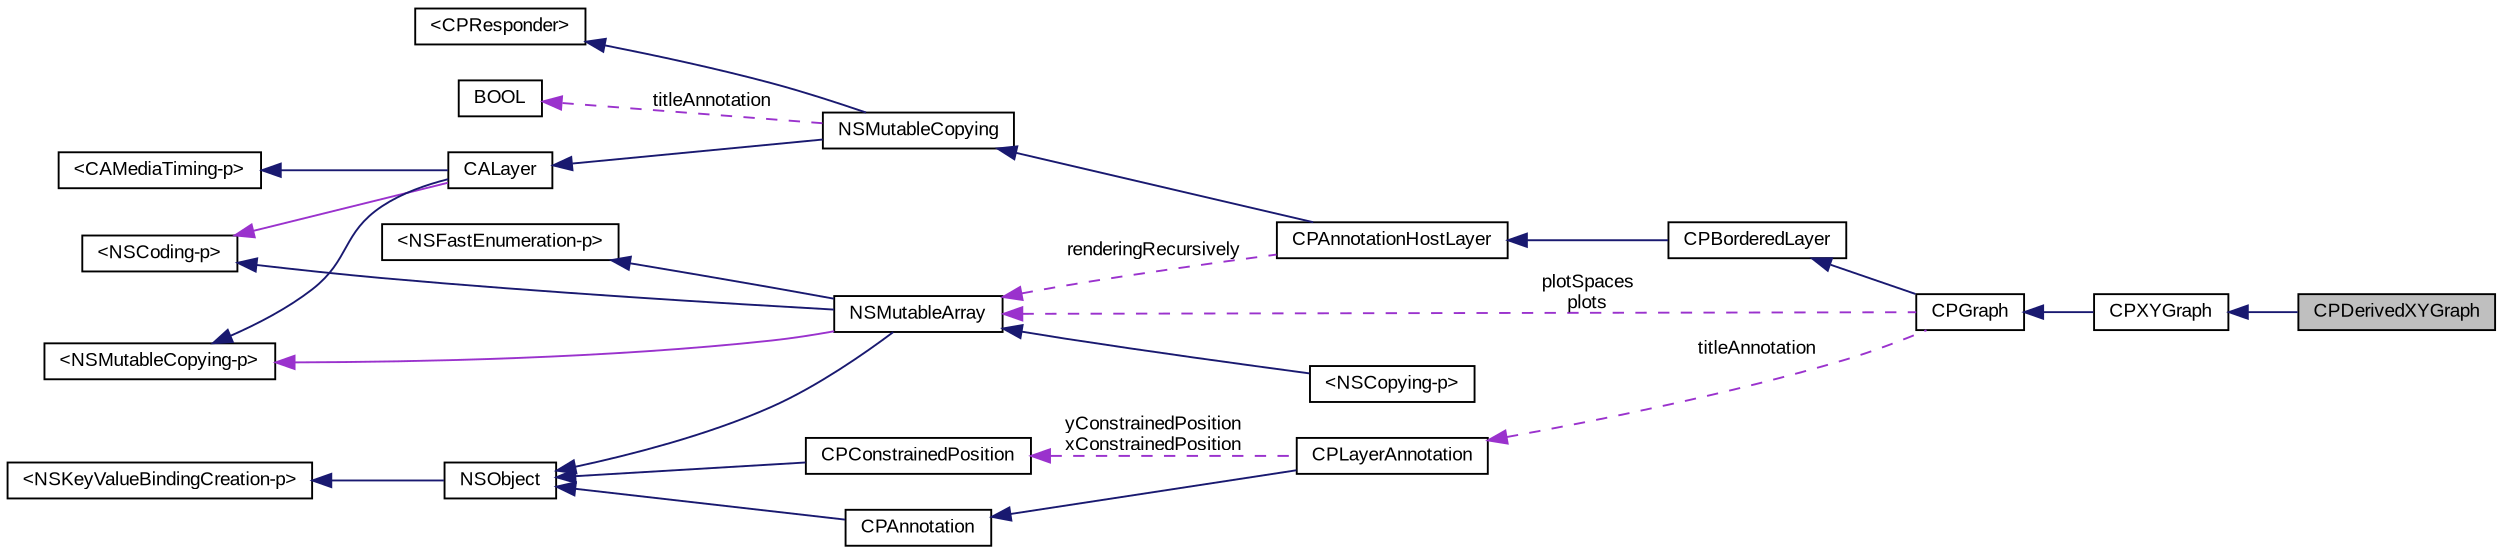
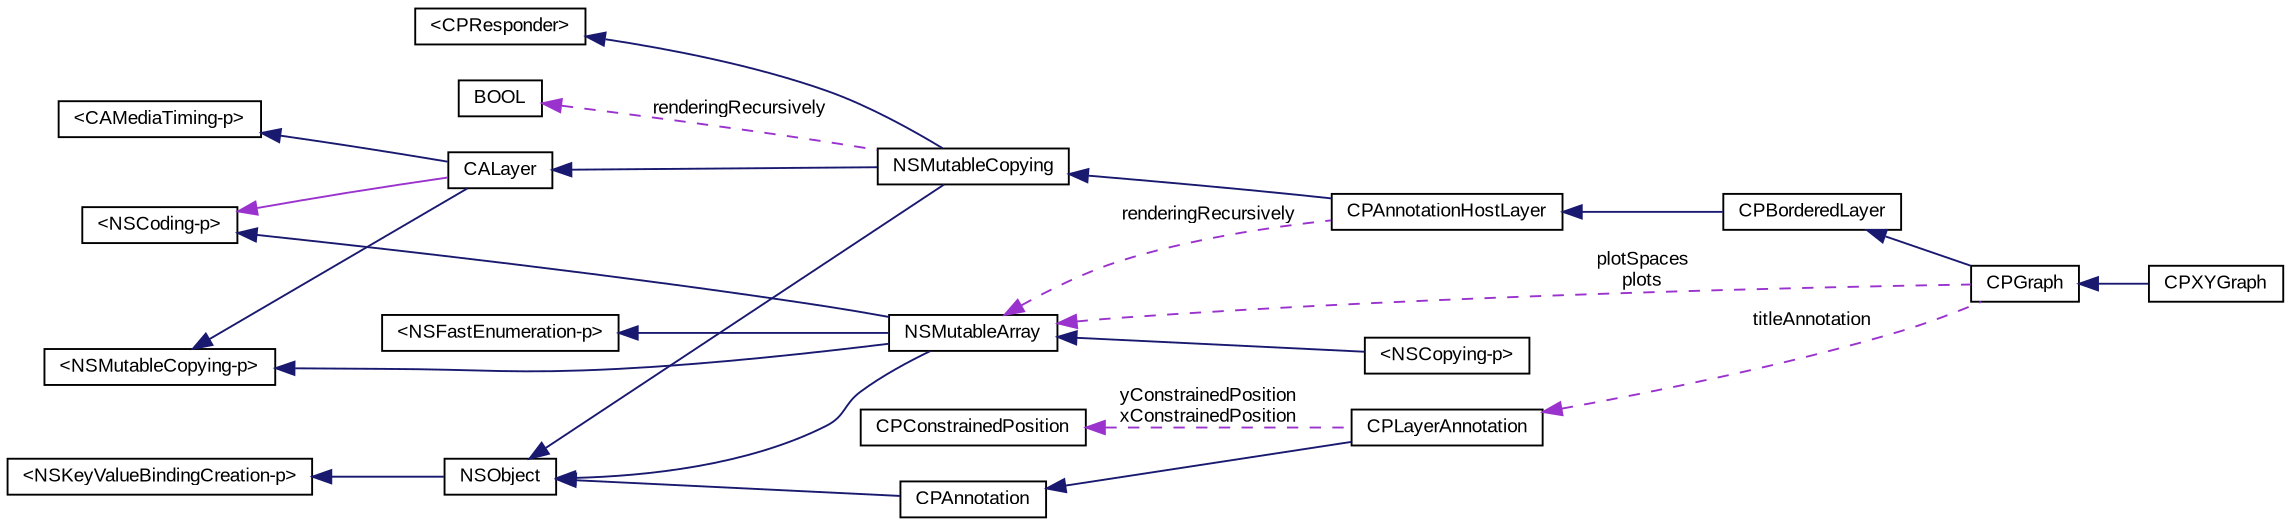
edge "NSMutableCopying" -> "BOOL": label "titleAnnotation" -> "renderingRecursively"
node "CPDerivedXYGraph": removed
edge "NSMutableArray" -> "<NSMutableCopying-p>": color darkorchid3 -> midnightblue
edge "CPConstrainedPosition" -> "NSObject": now "NSMutableCopying" -> "NSObject"
